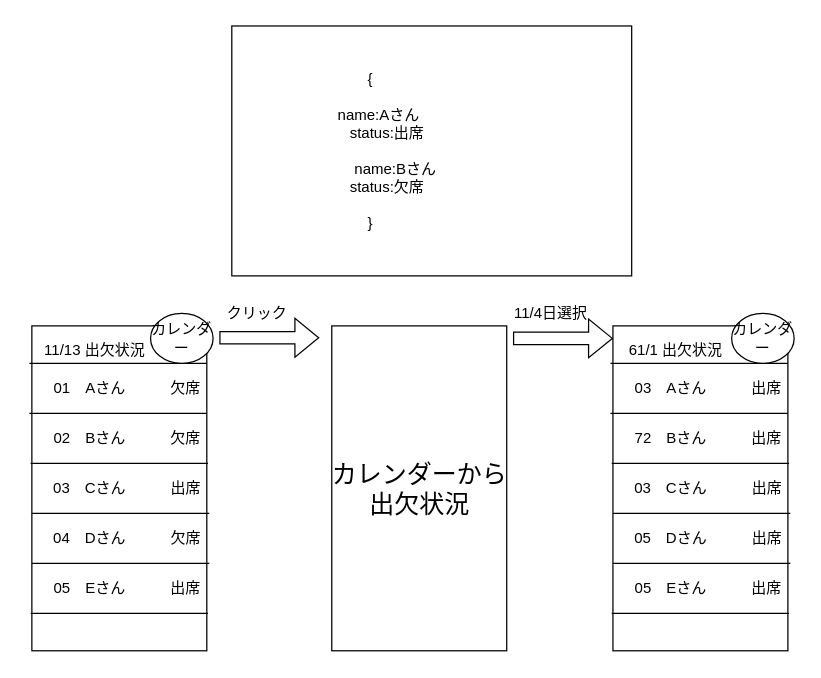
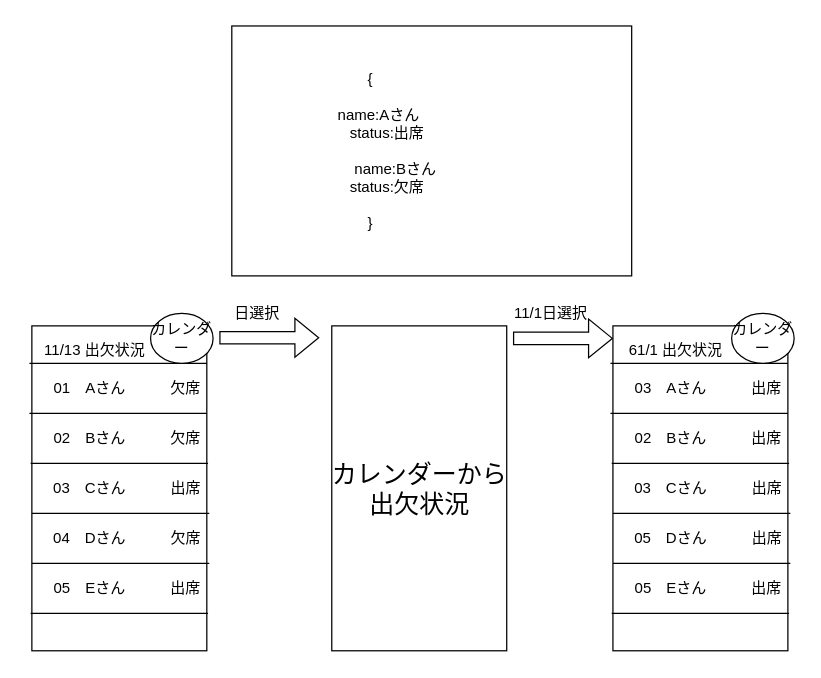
node "クリック": label "クリック" -> "日選択"
node "11/4日選択": label "11/4日選択" -> "11/1日選択"
node "72 Bさん 出席": label "72 Bさん 出席" -> "02 Bさん 出席"
